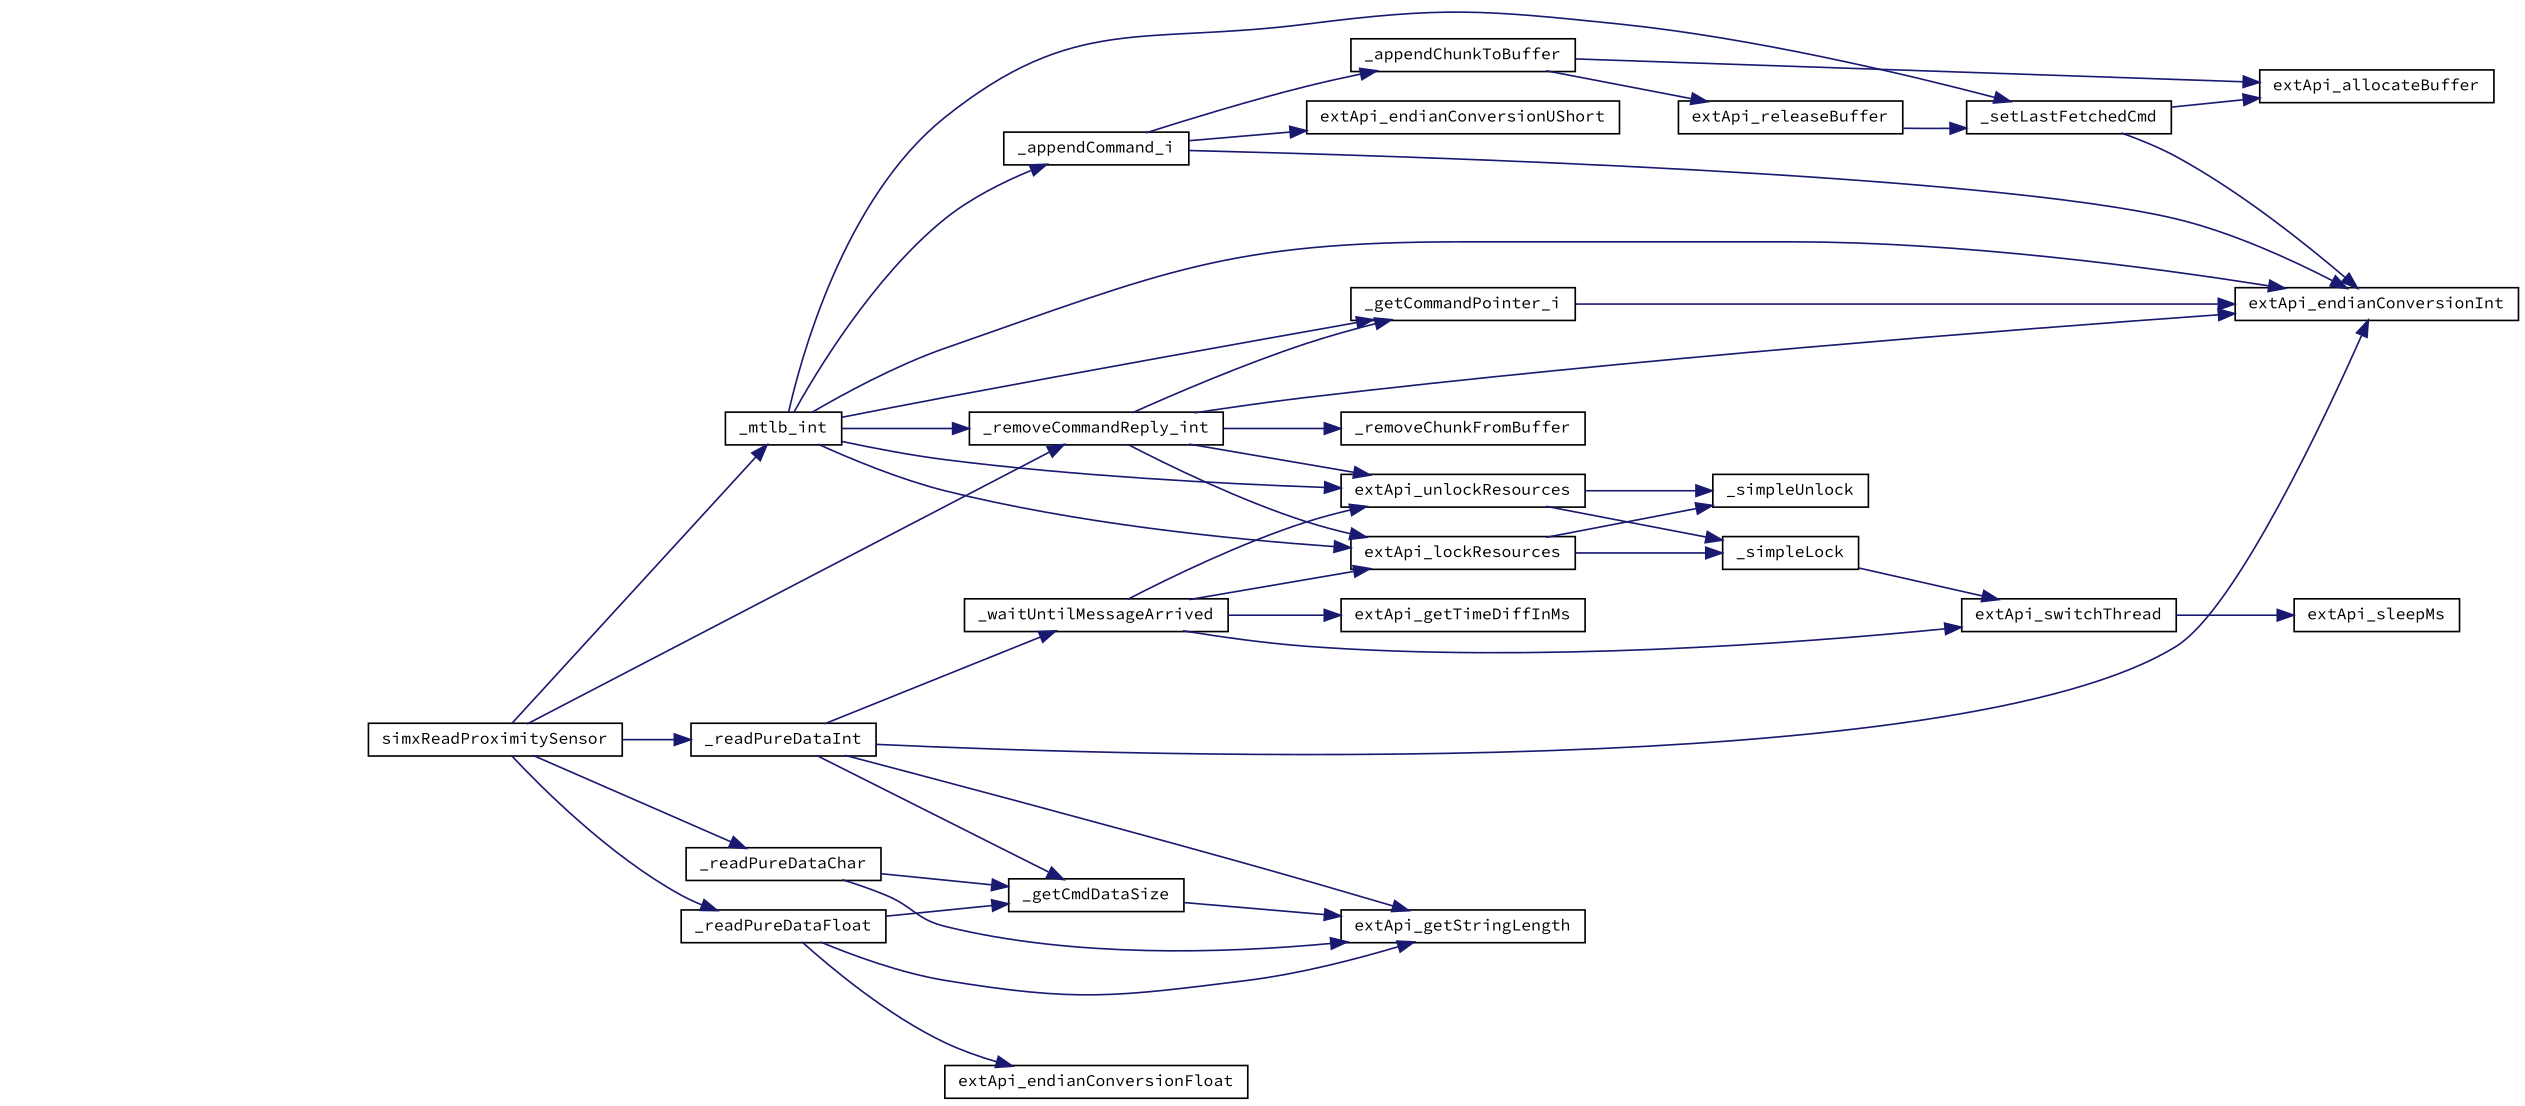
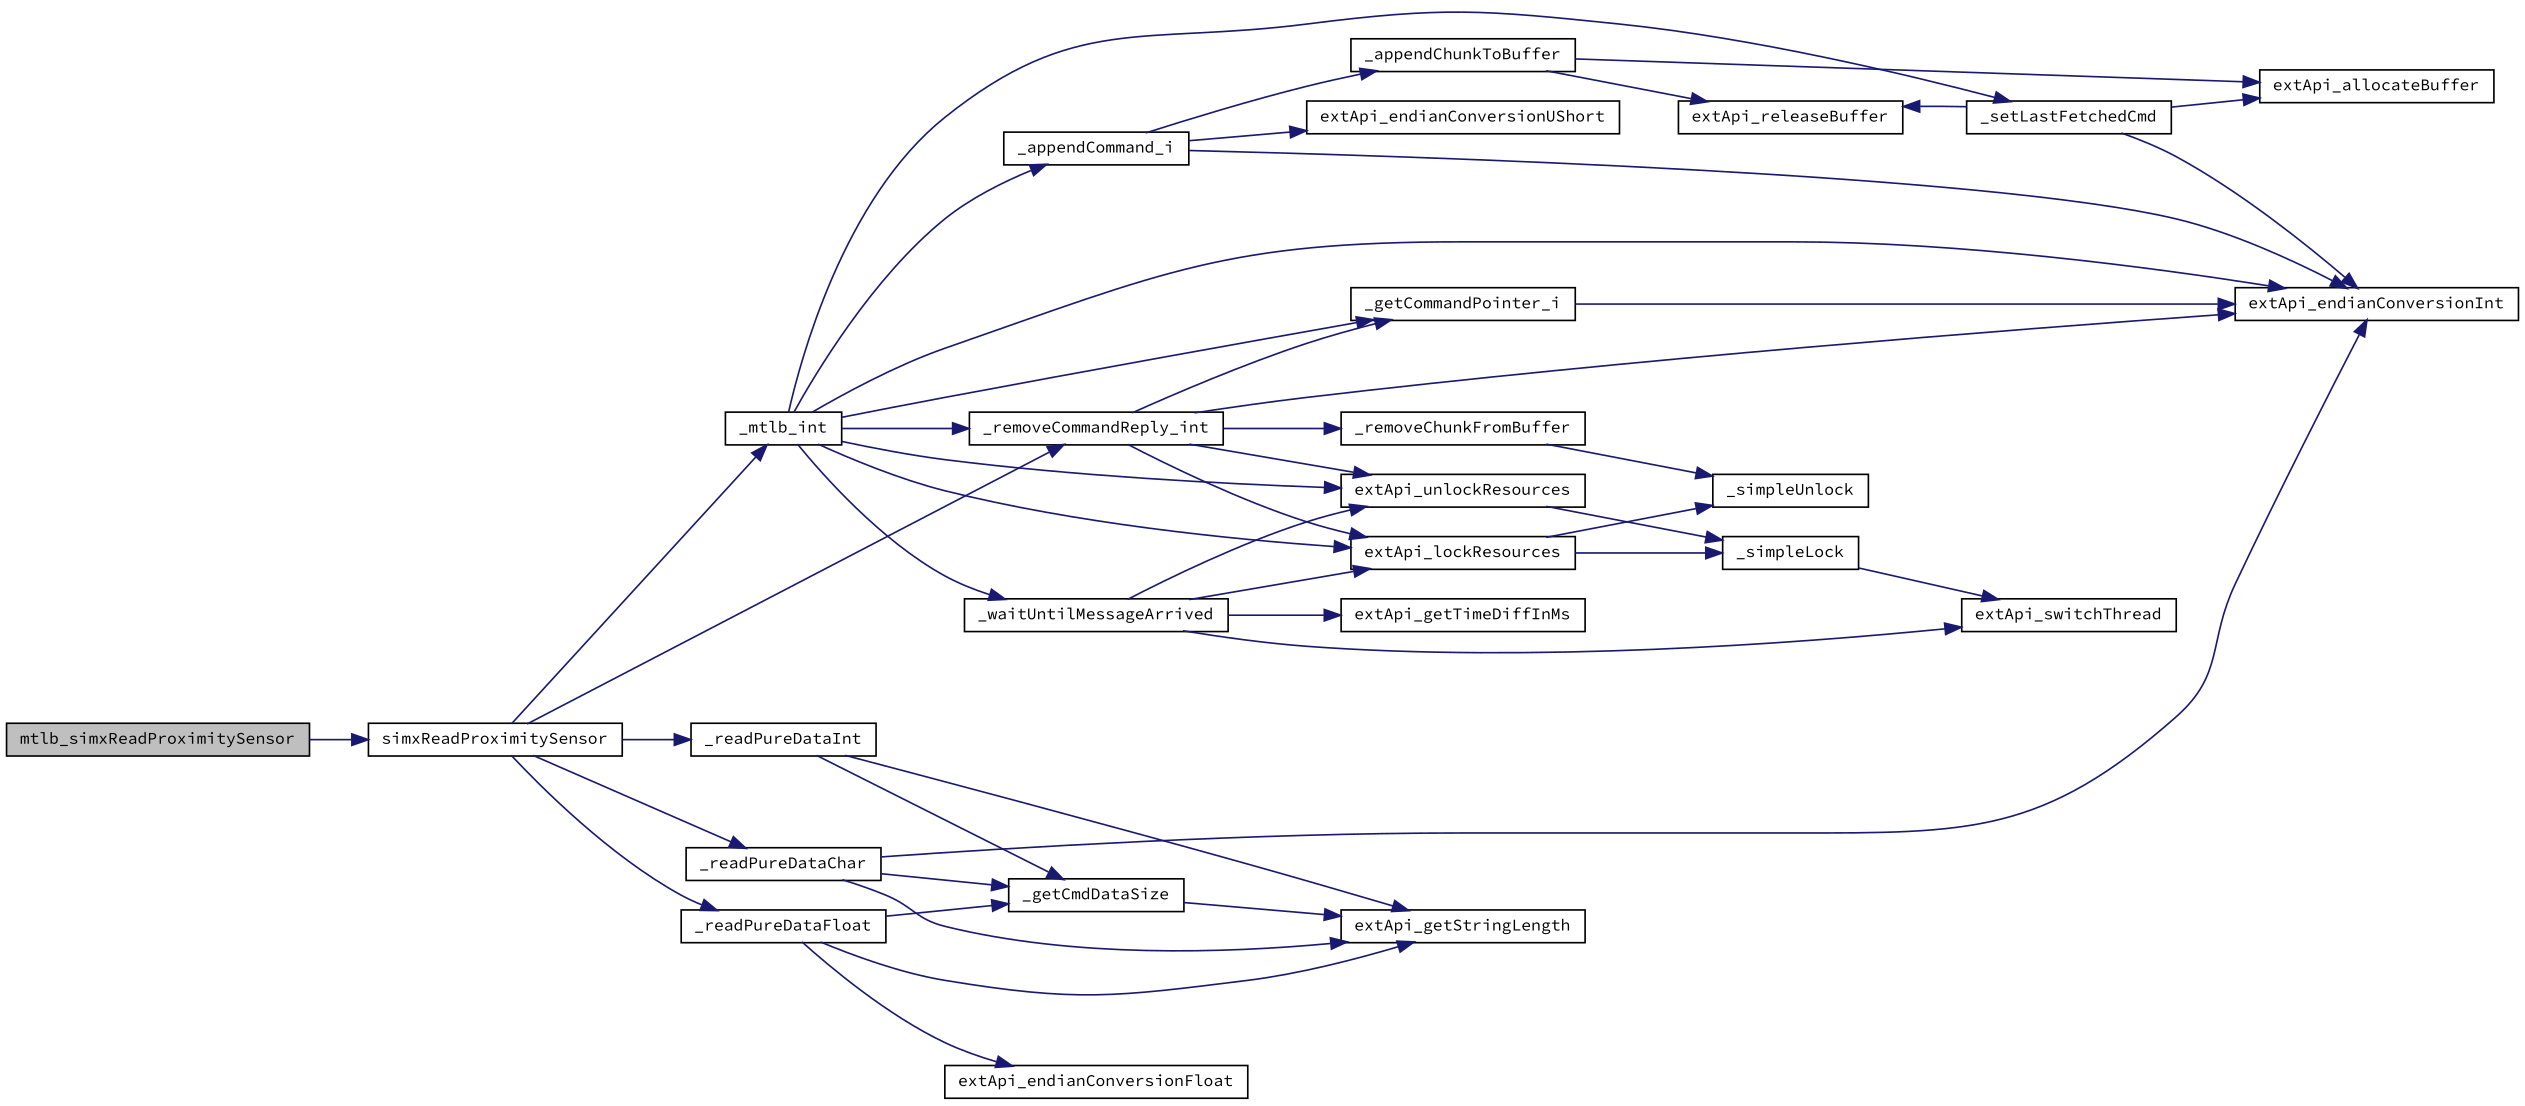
edge "extApi_releaseBuffer" -> "_setLastFetchedCmd": reversed
edge "extApi_unlockResources" -> "_simpleUnlock": now "_removeChunkFromBuffer" -> "_simpleUnlock"
node "extApi_sleepMs": removed
edge "_readPureDataInt" -> "_waitUntilMessageArrived": now "_mtlb_int" -> "_waitUntilMessageArrived"
node "mtlb_simxReadProximitySensor": added
edge "_readPureDataInt" -> "extApi_endianConversionInt": now "_readPureDataChar" -> "extApi_endianConversionInt"
